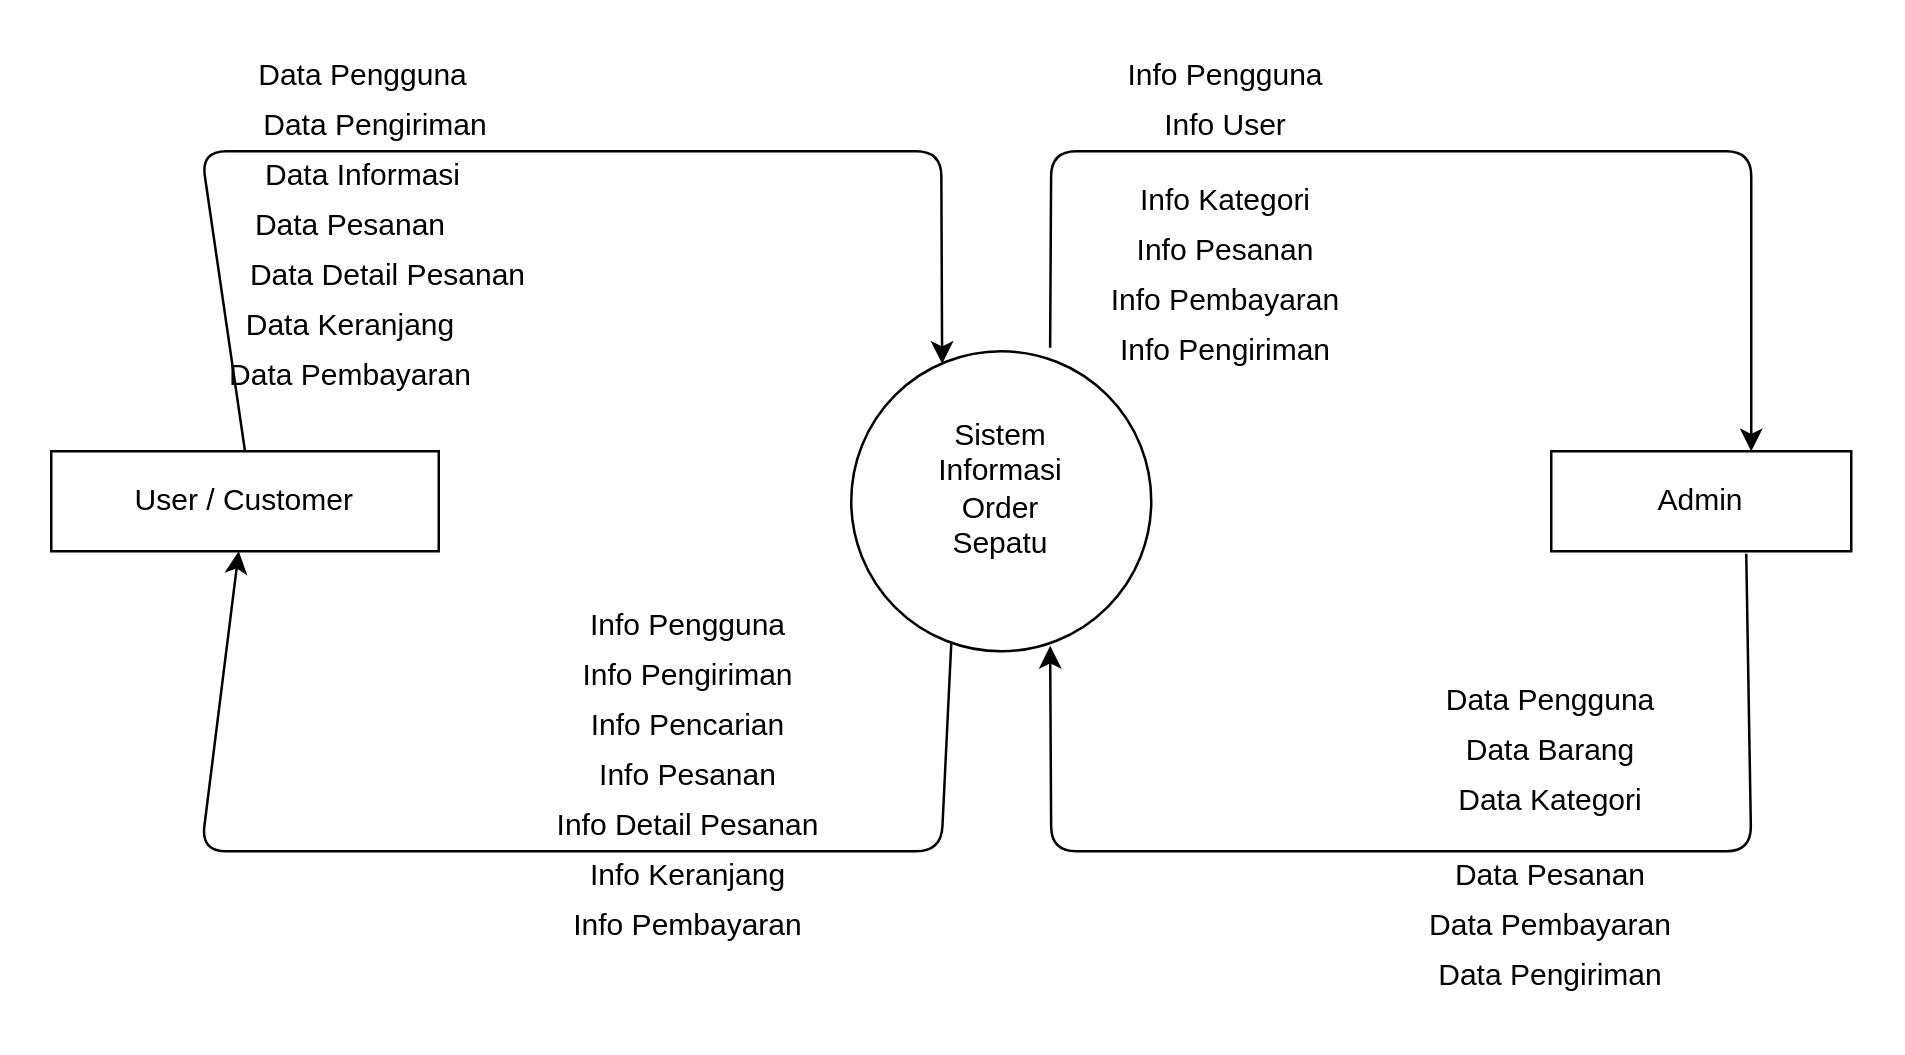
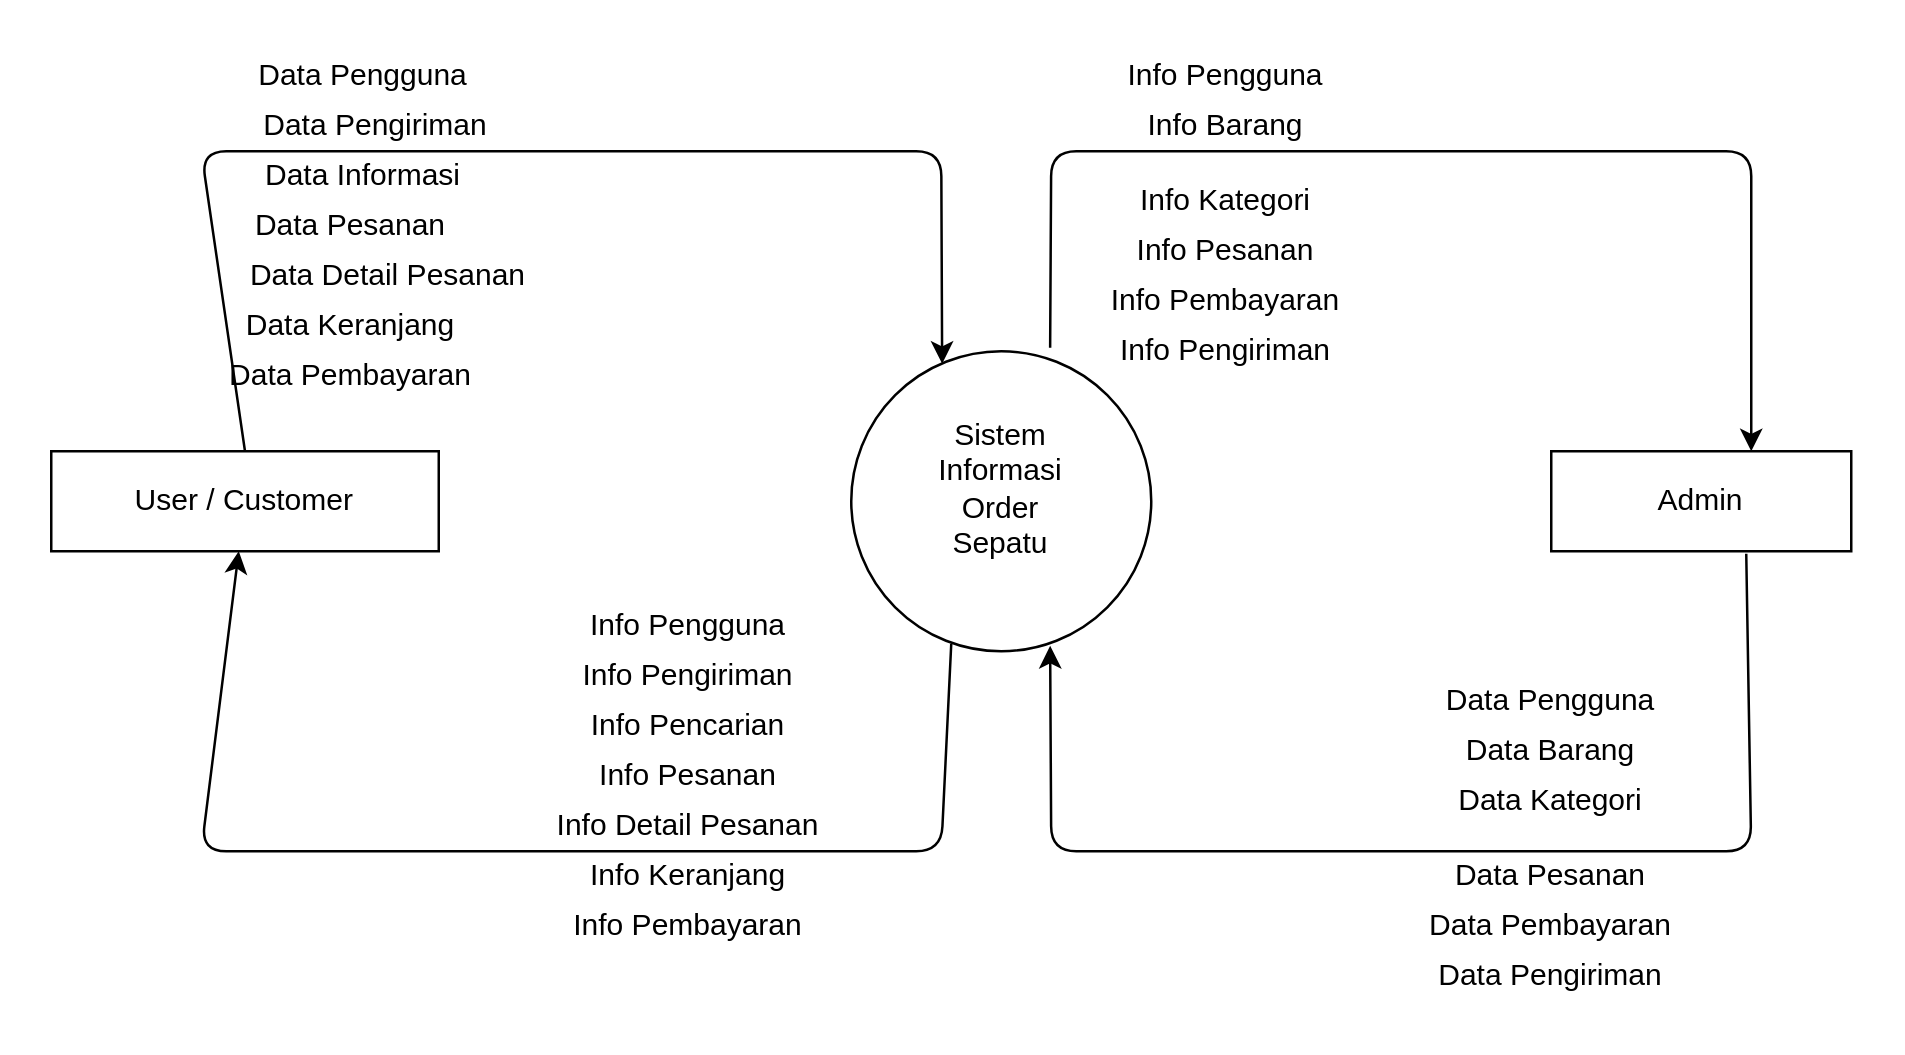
node "Info User": label "Info User" -> "Info Barang"
